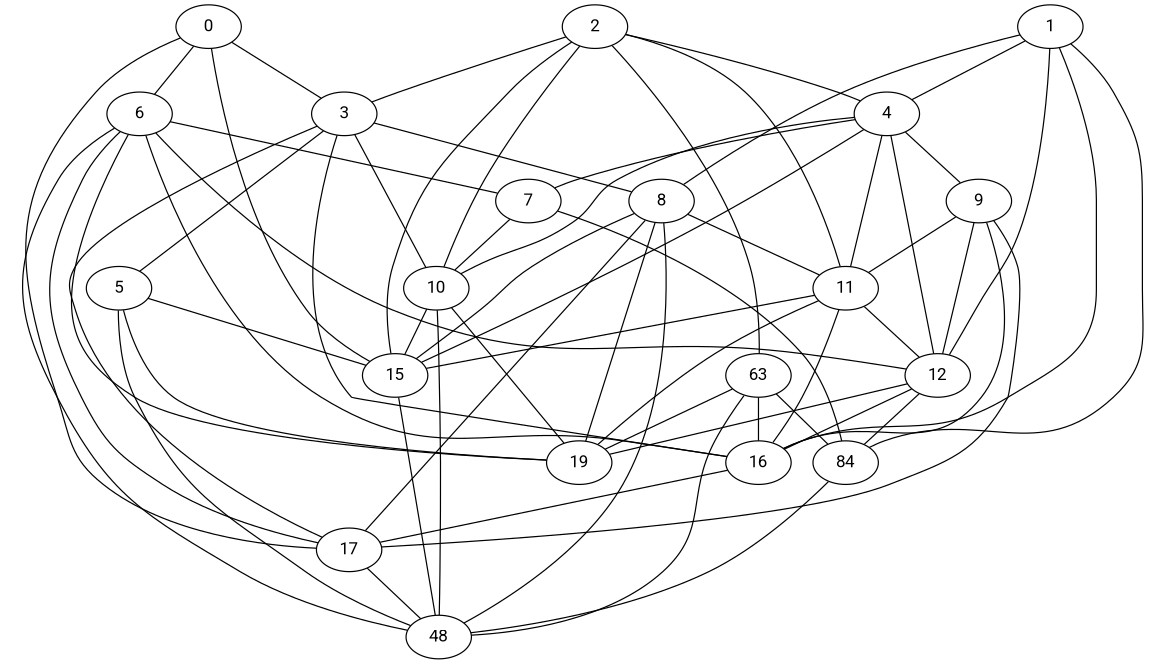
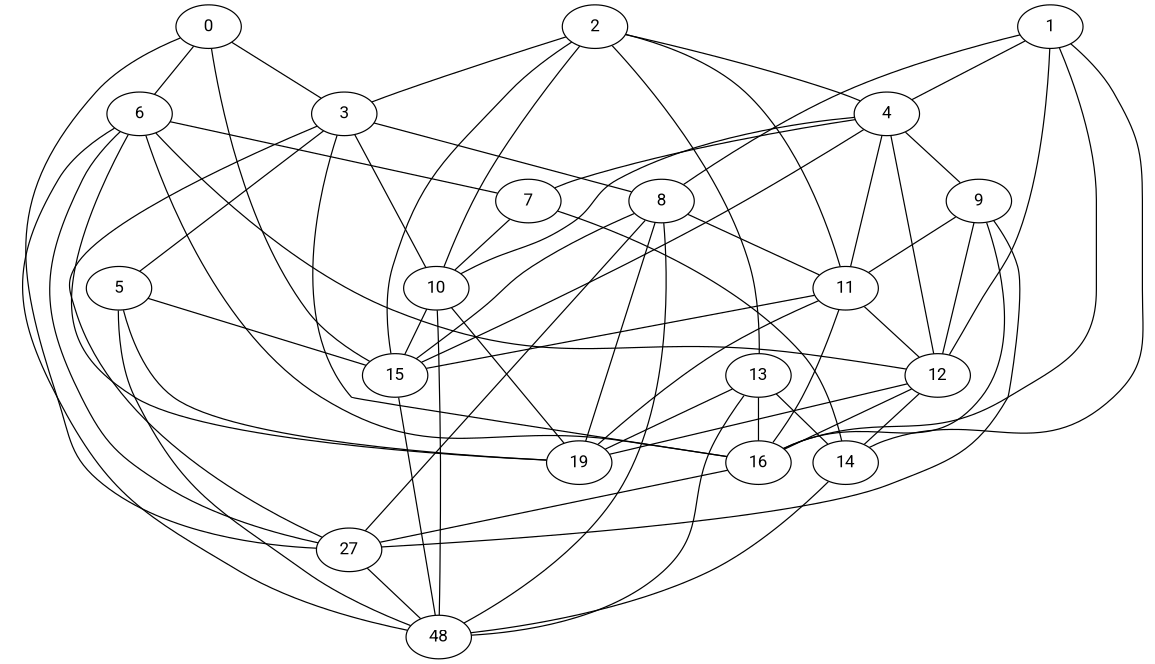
node "63": label "63" -> "13"
node "84": label "84" -> "14"
node "17": label "17" -> "27"
